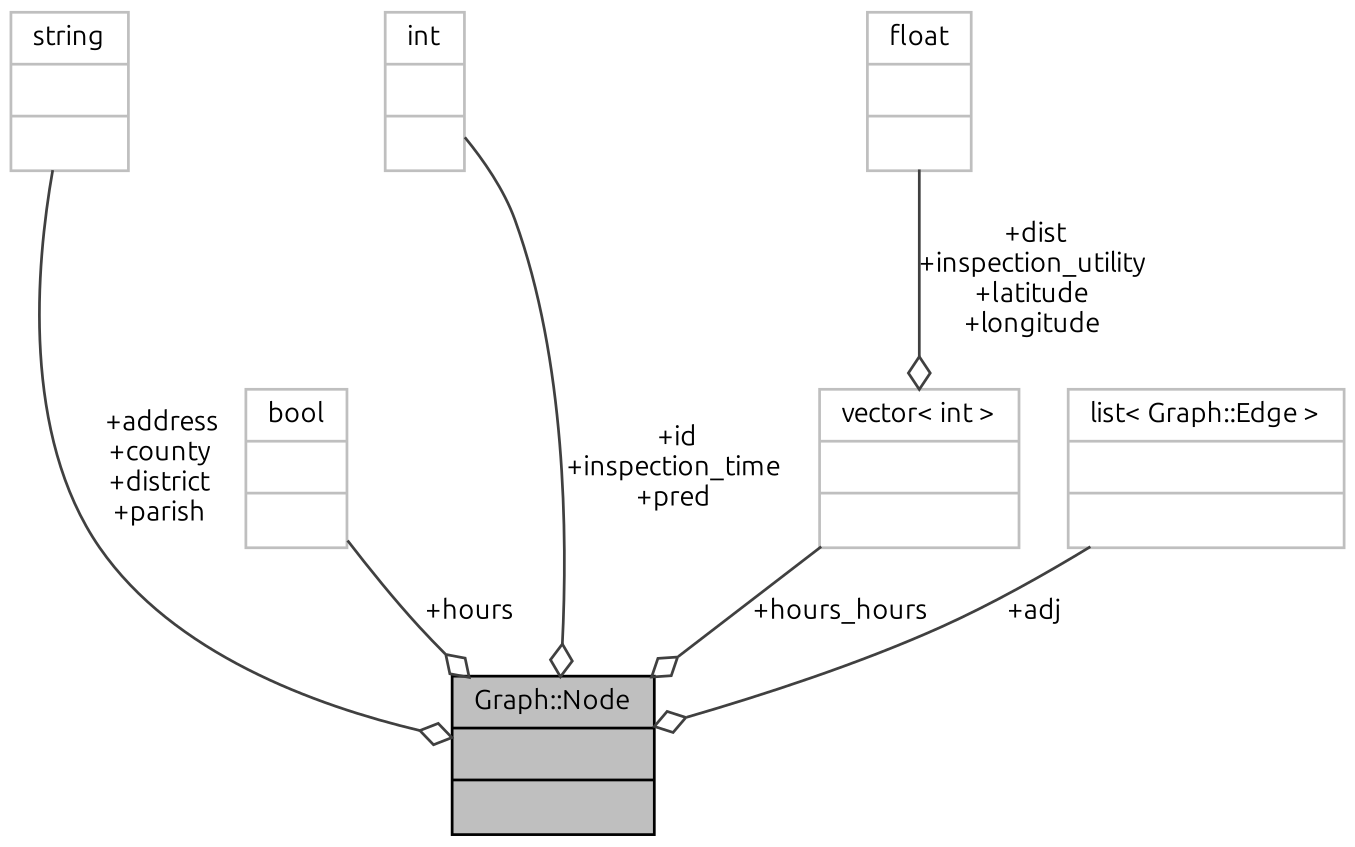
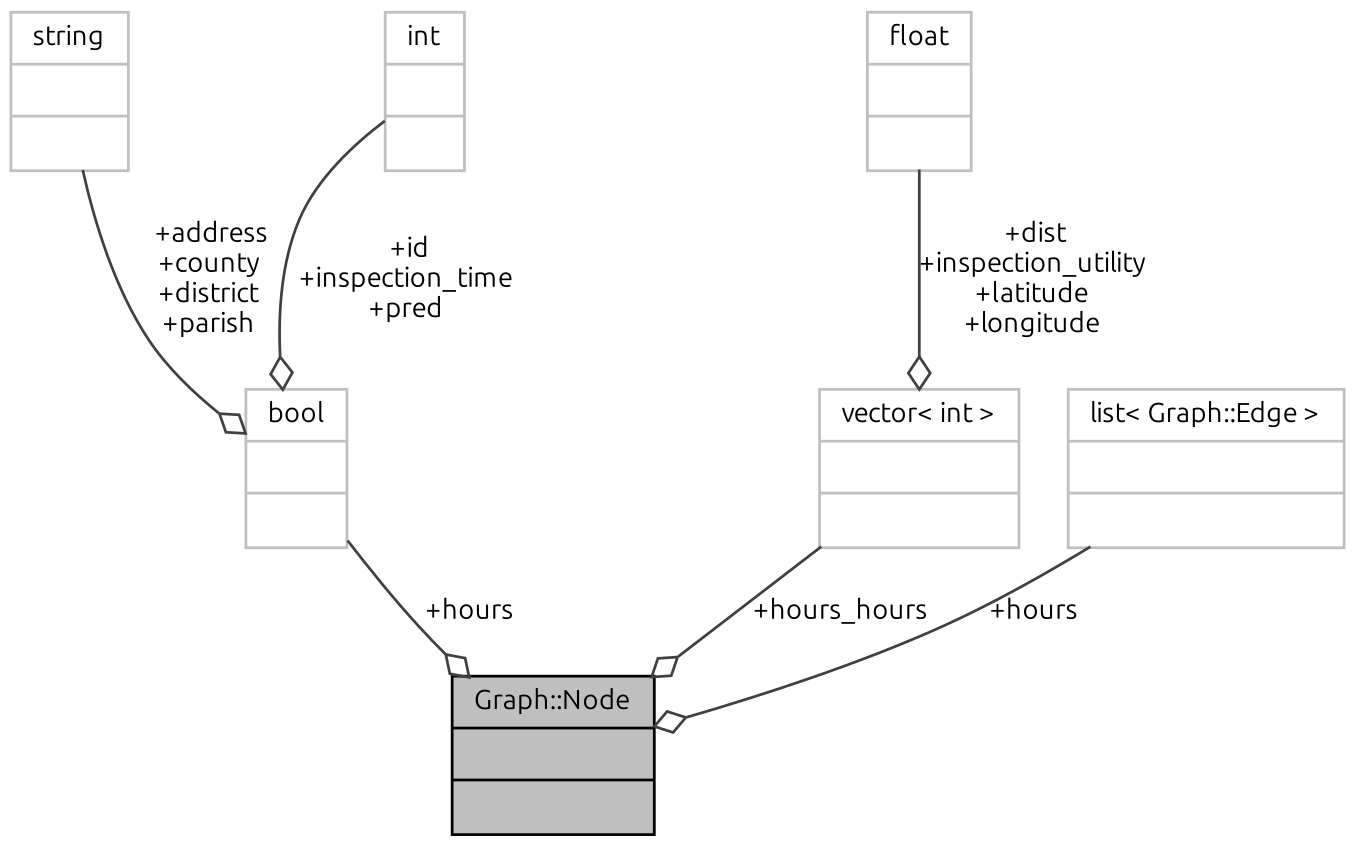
edge "int" -> "Graph::Node": now "int" -> "bool"
edge "string" -> "Graph::Node": now "string" -> "bool"
edge "list< Graph::Edge >" -> "Graph::Node": label " +adj" -> " +hours"
